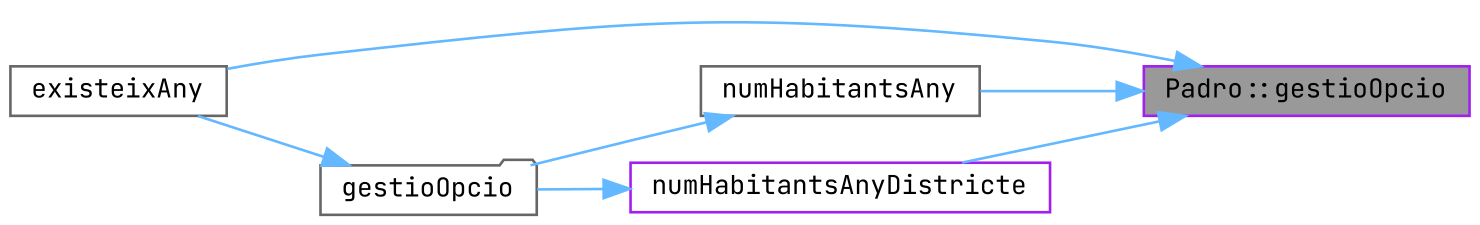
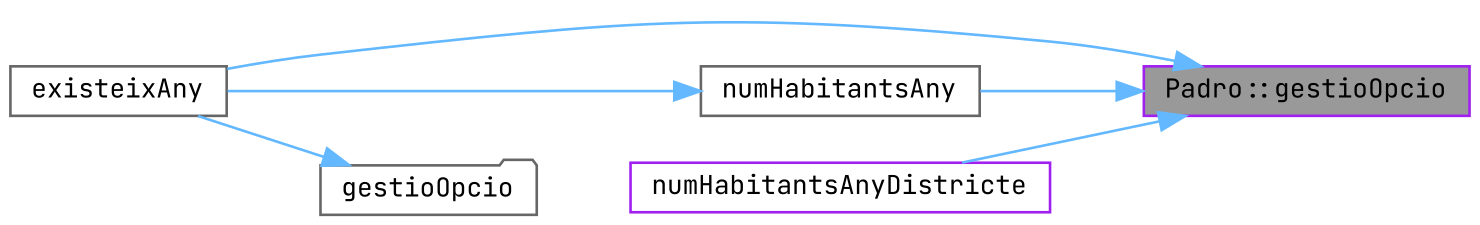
edge "gestioOpcio" -> "numHabitantsAny": now "existeixAny" -> "numHabitantsAny"
edge "gestioOpcio" -> "numHabitantsAnyDistricte": removed
